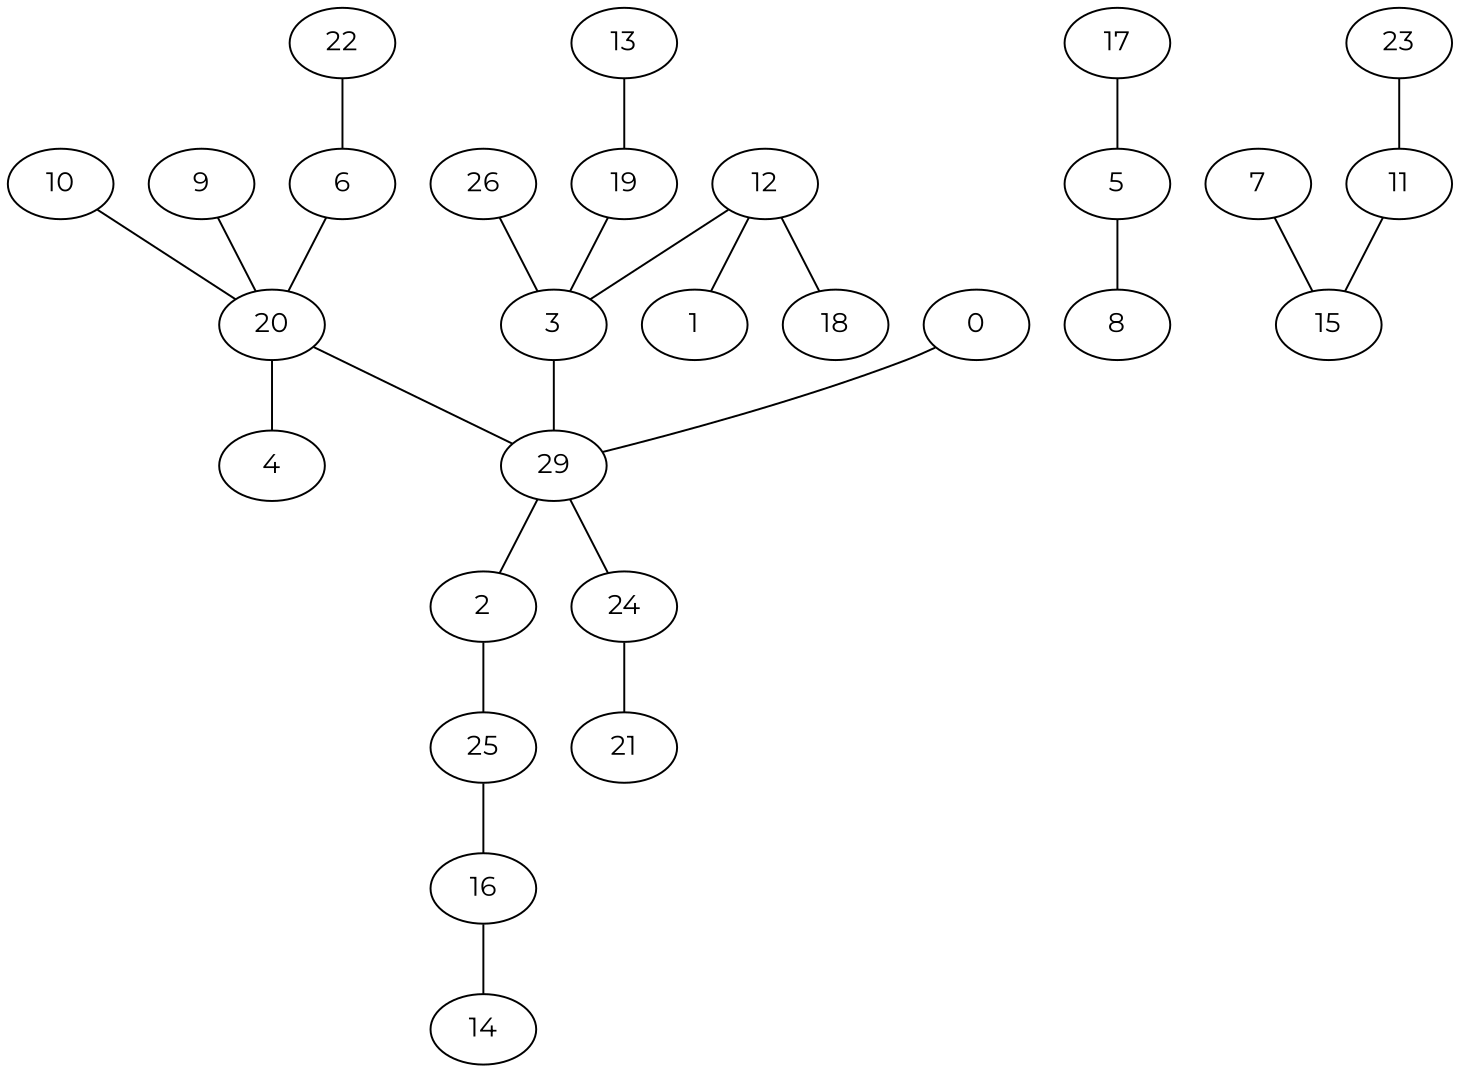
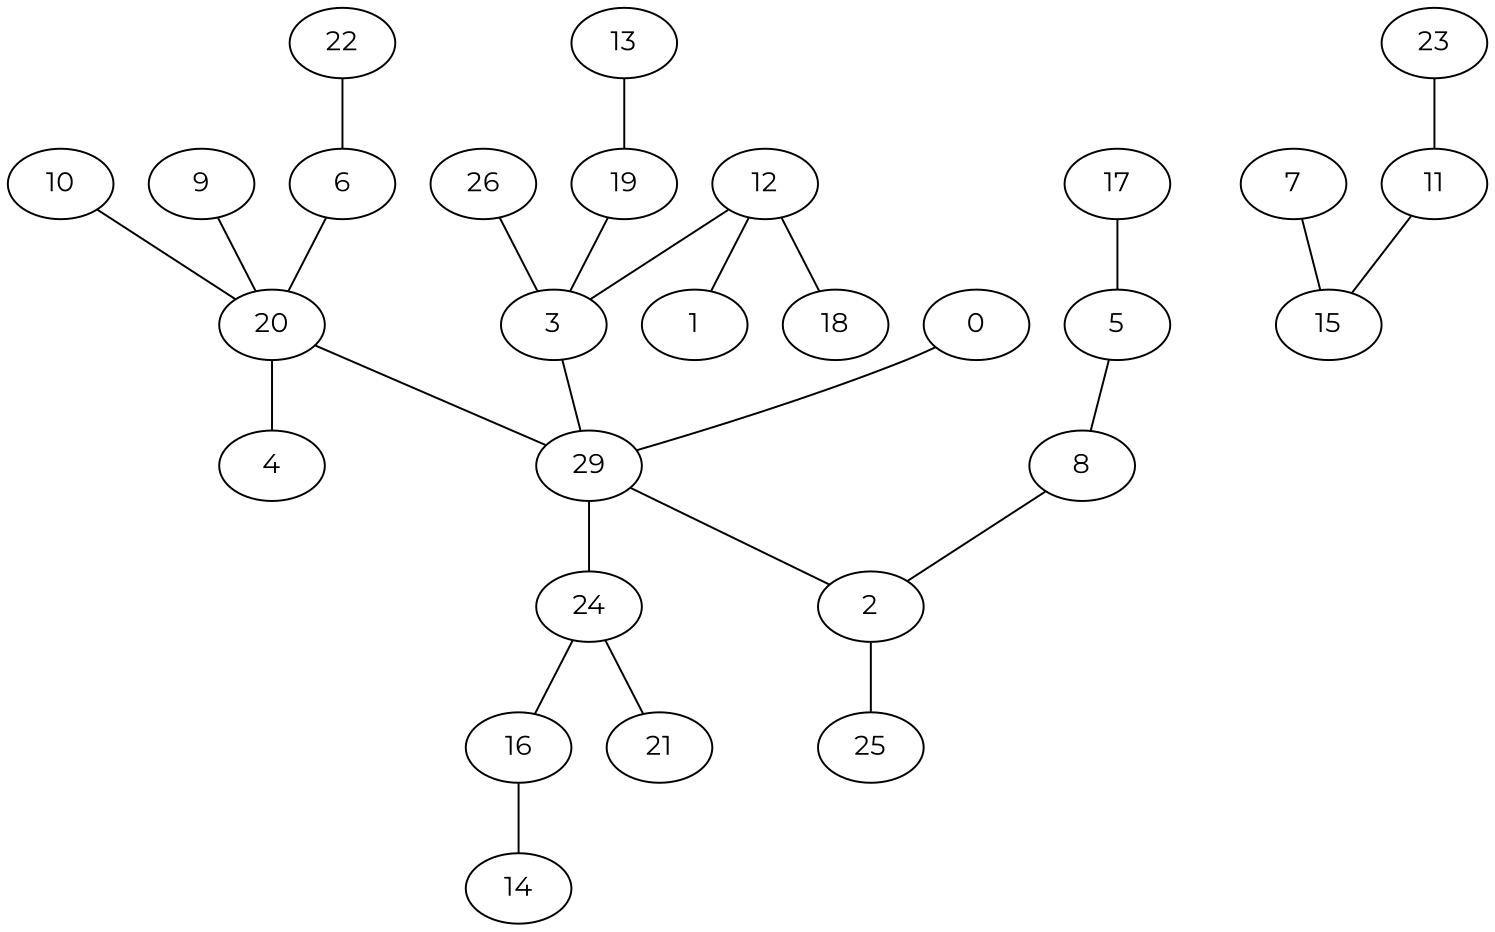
edge "8" -- "2": added
edge "25" -- "16": now "24" -- "16"
